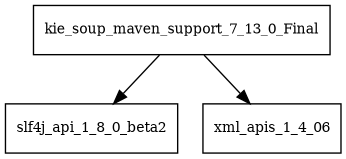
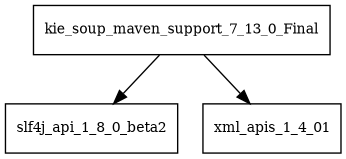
node "xml_apis_1_4_06": label "xml_apis_1_4_06" -> "xml_apis_1_4_01"
